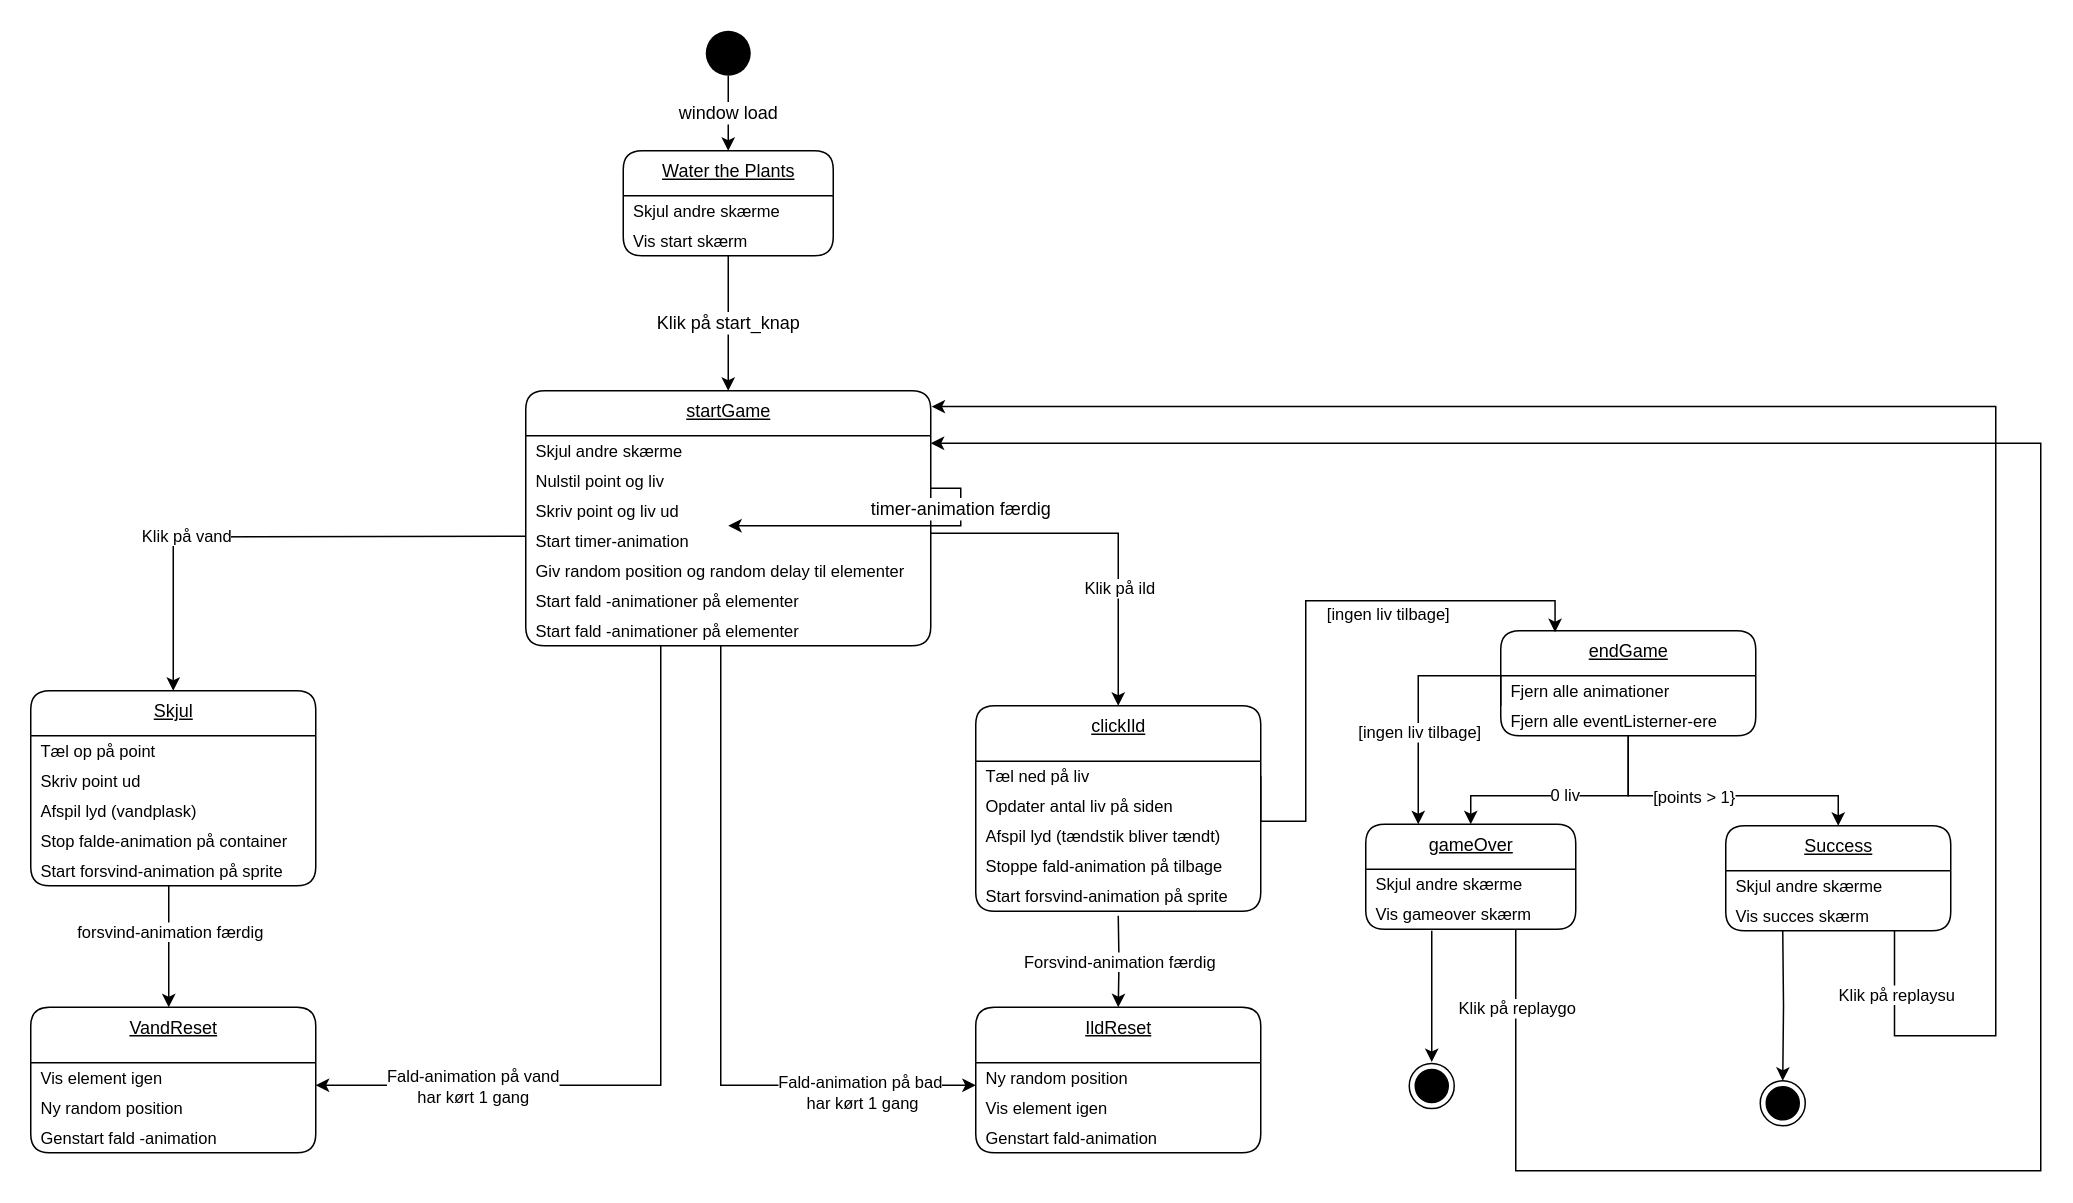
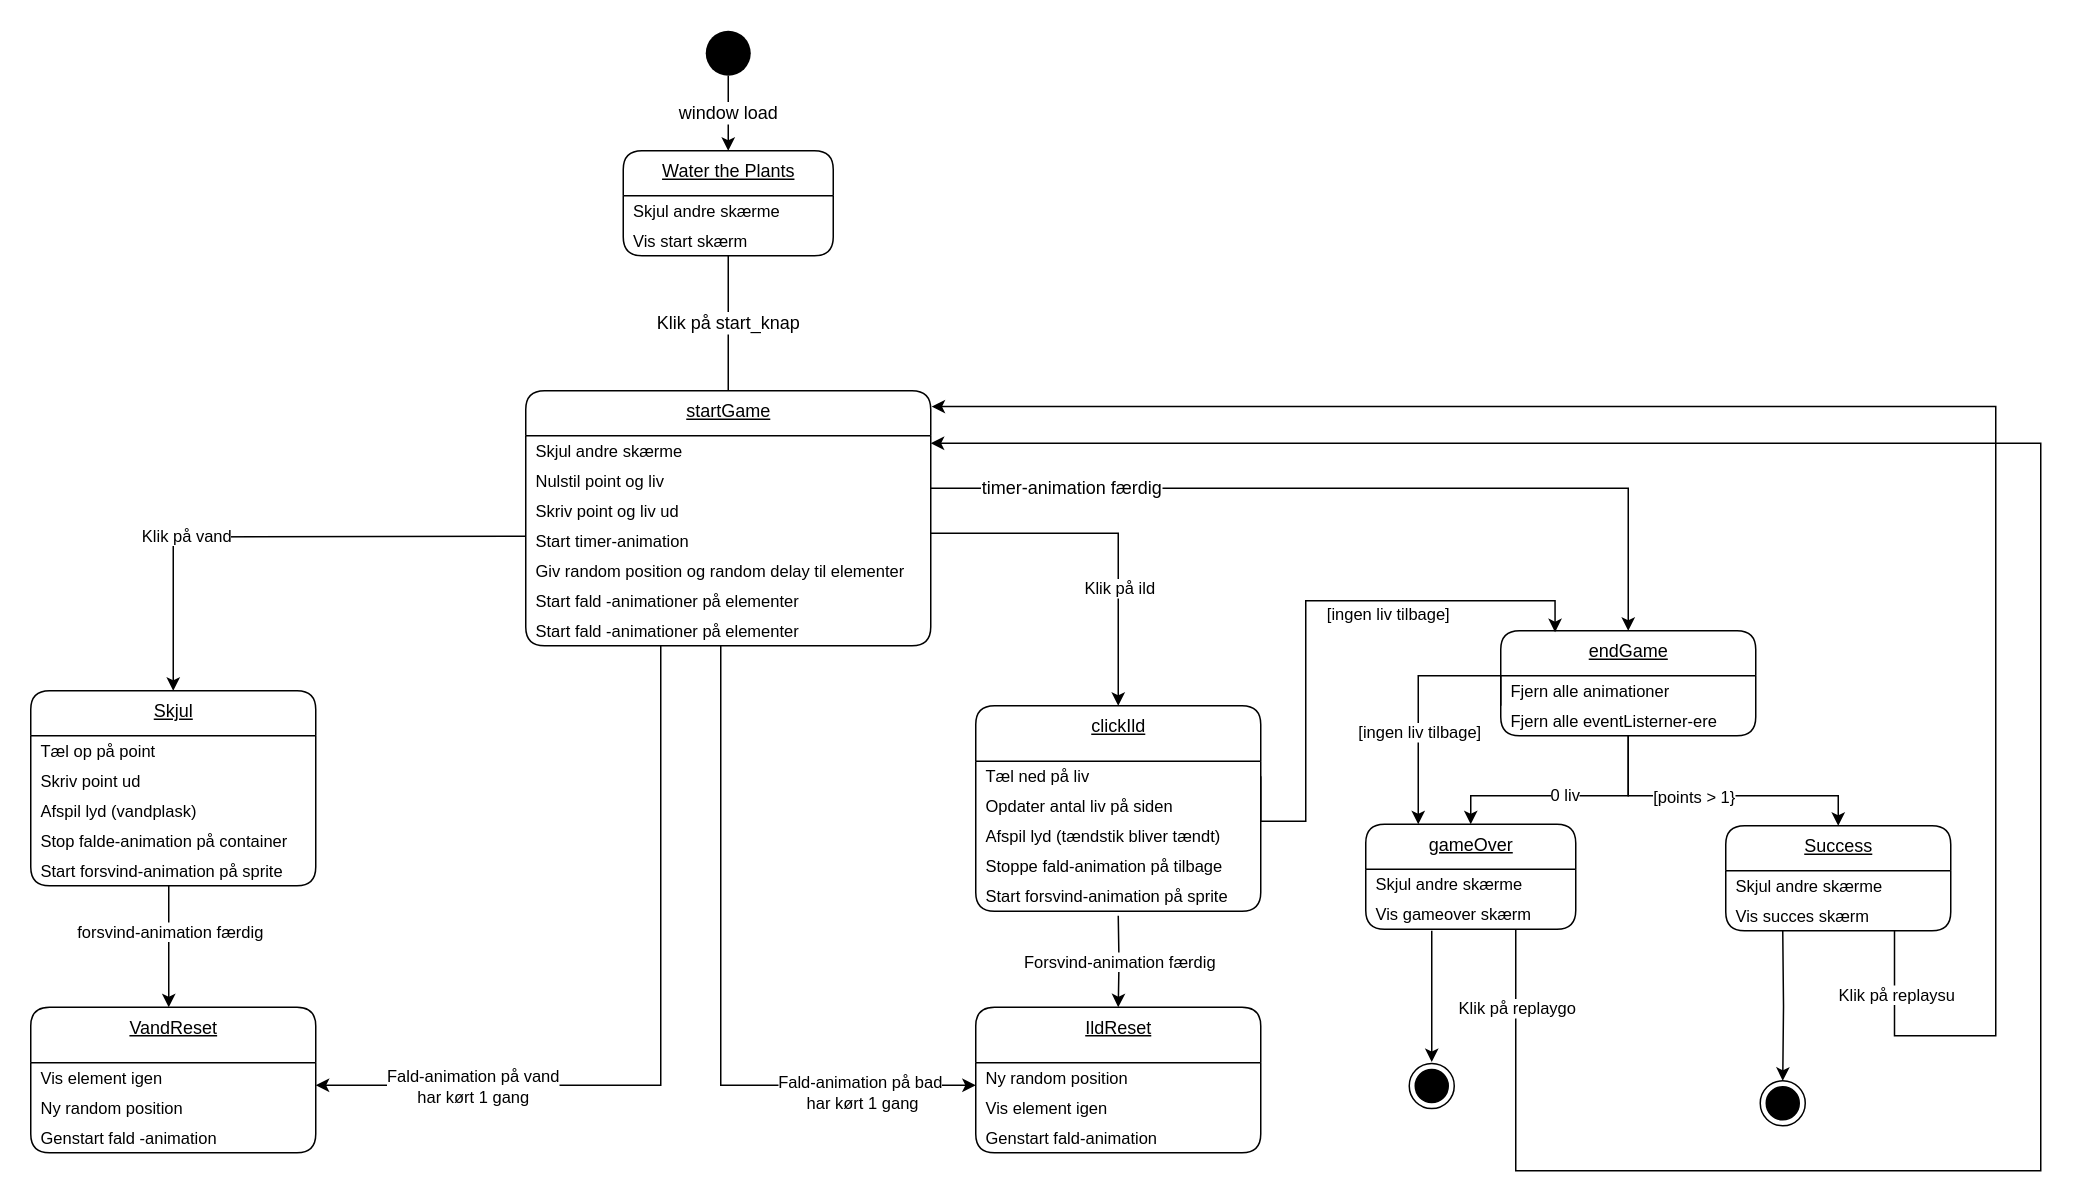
edge "Vis start skærm" -> "startGame": arrowhead classic -> none
edge "Nulstil point og liv" -> "Skriv point og liv ud": now "Nulstil point og liv" -> "endGame"
